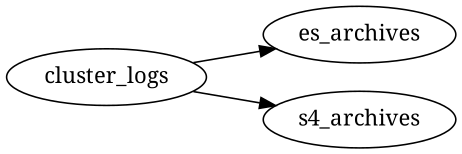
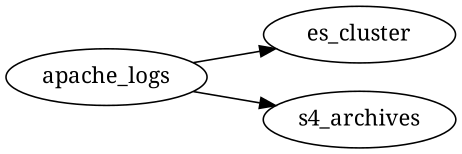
node "es_archives": label "es_archives" -> "es_cluster"
node "cluster_logs": label "cluster_logs" -> "apache_logs"
